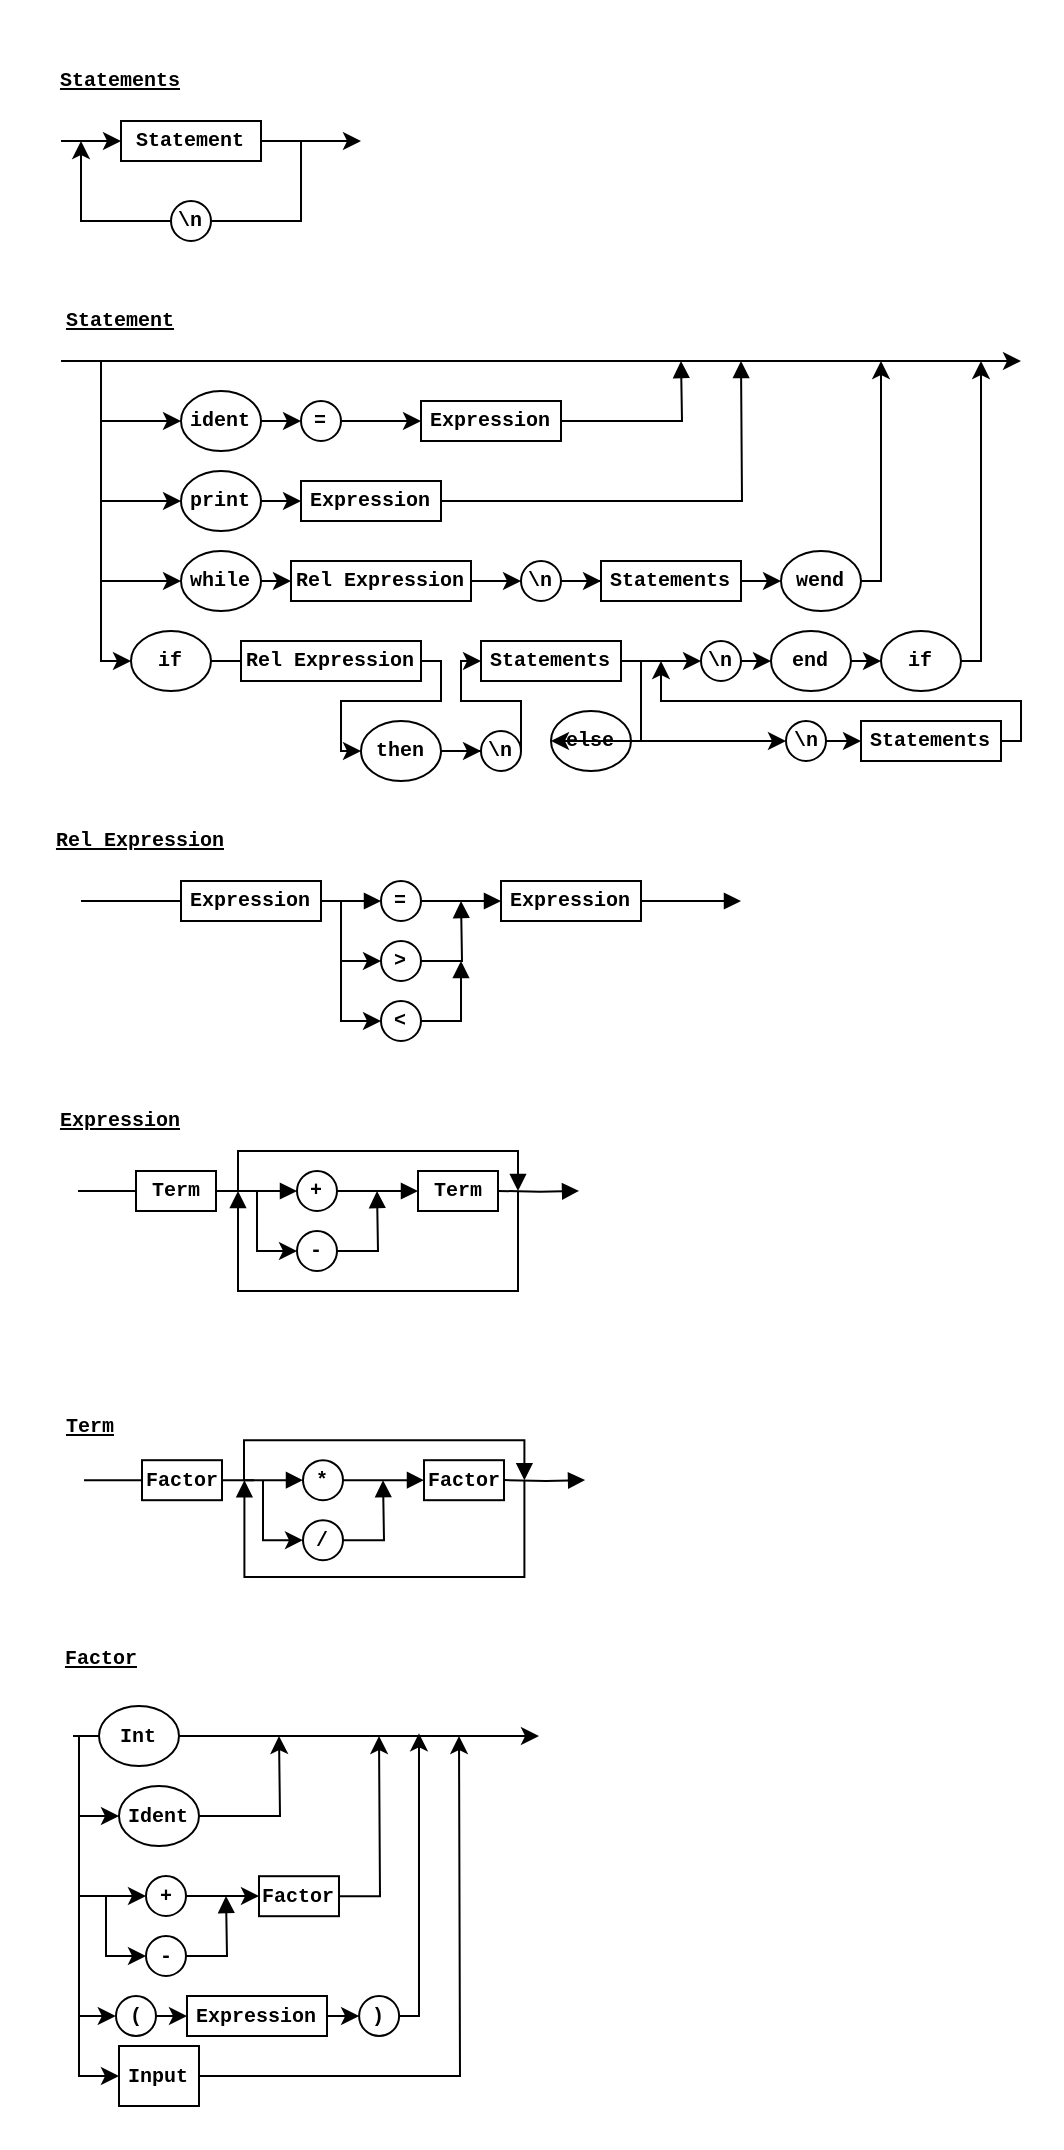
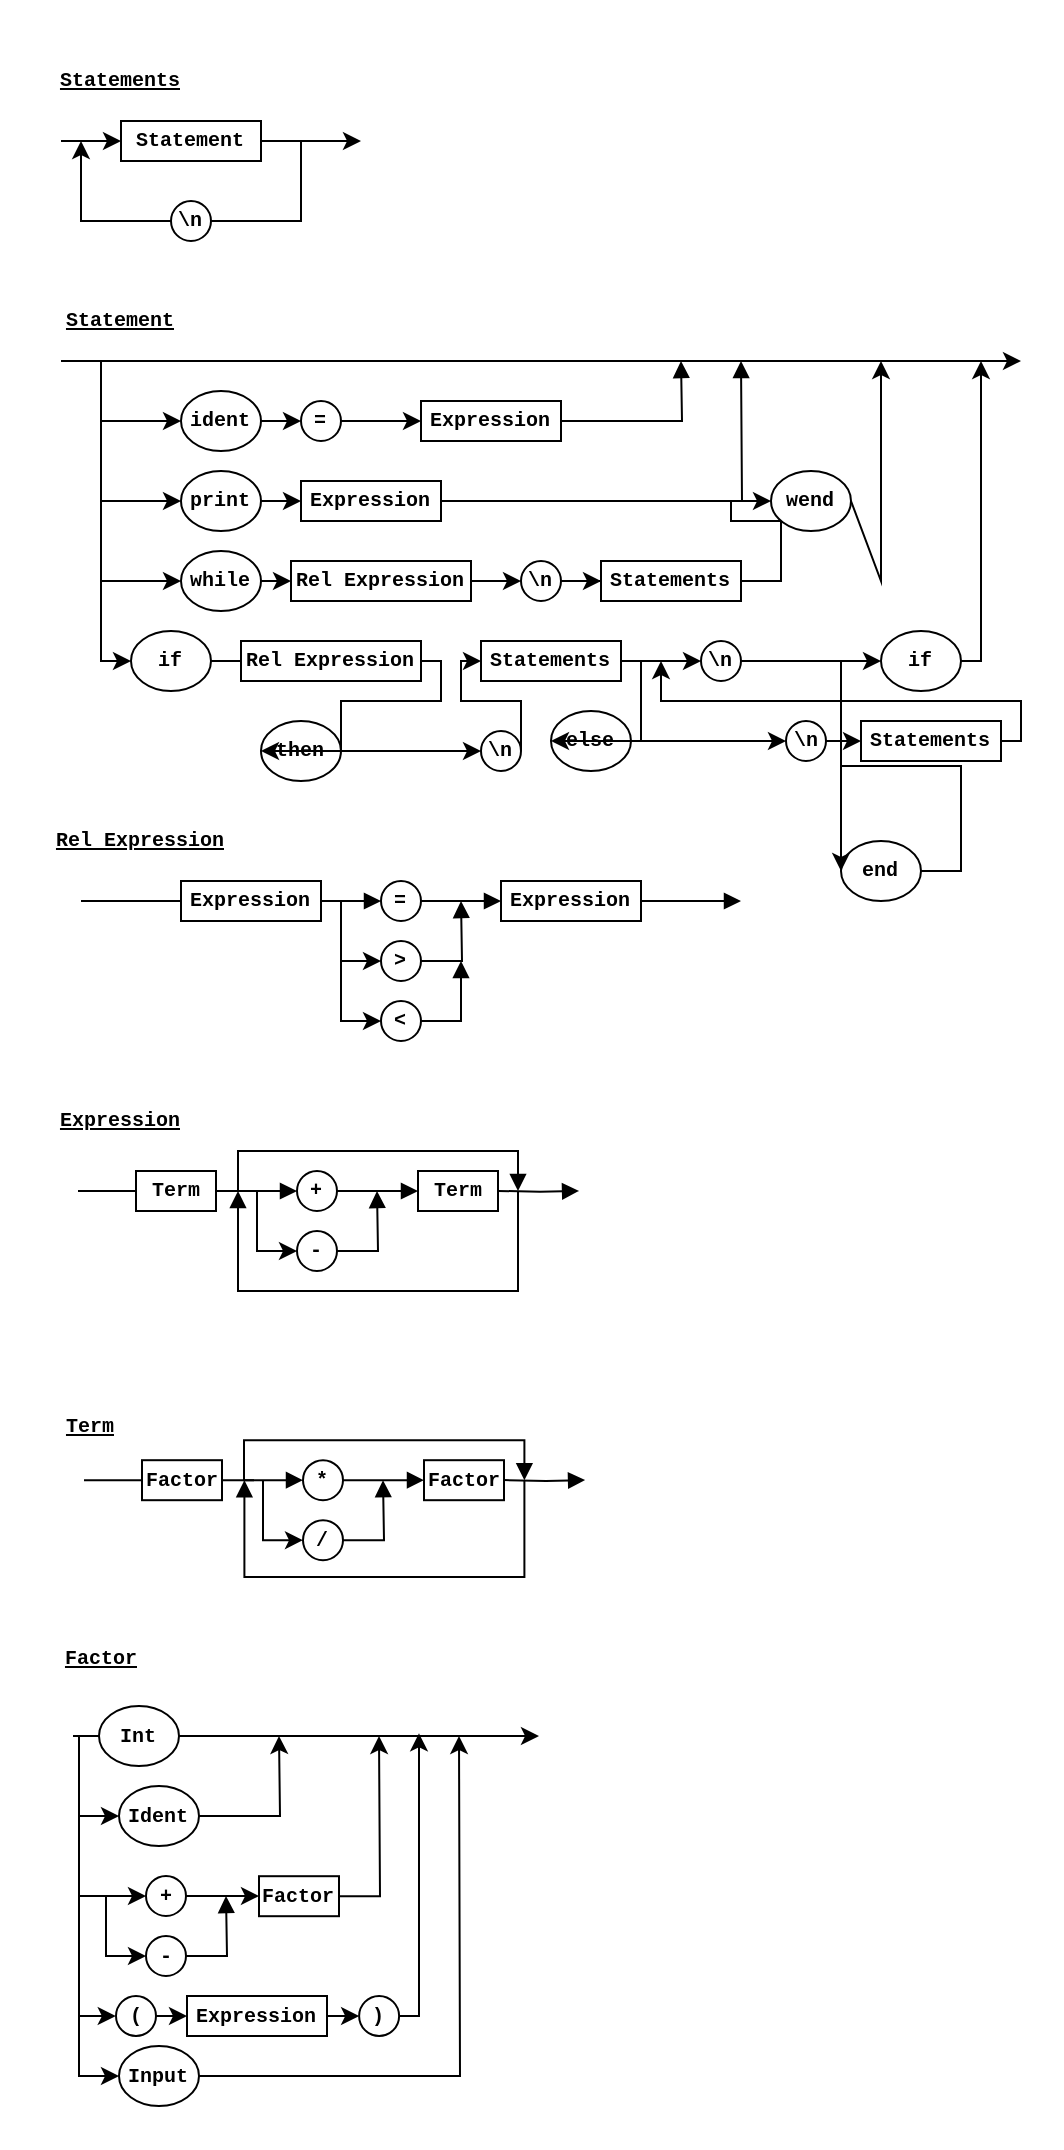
node "wend": moved (821, 581) -> (811, 501)
node "end": moved (811, 661) -> (881, 871)
node "then": moved (401, 751) -> (301, 751)
node "Input": shape rectangle -> ellipse
